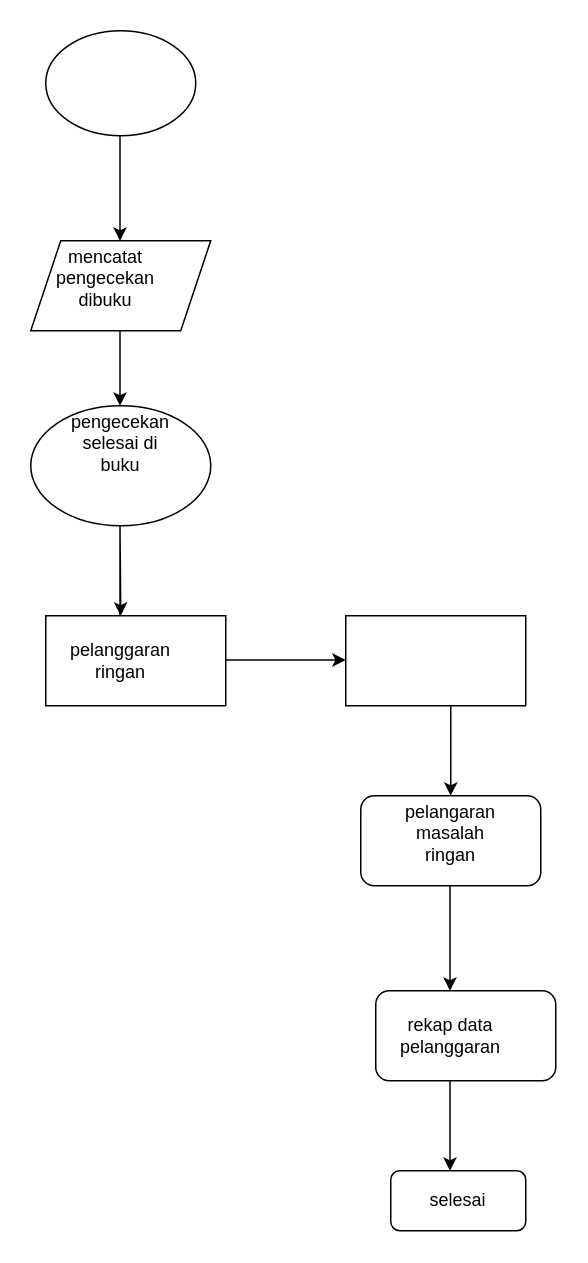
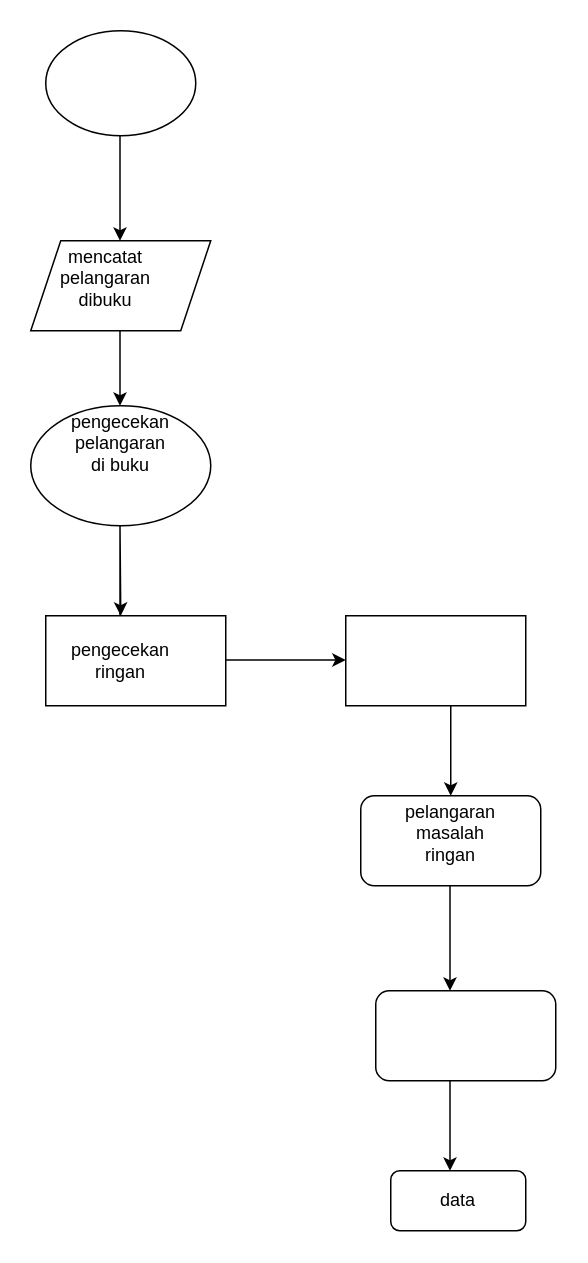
node "mencatat pengecekan dibuku": label "mencatat pengecekan dibuku" -> "mencatat pelangaran dibuku"
node "pengecekan selesai di buku": label "pengecekan selesai di buku" -> "pengecekan pelangaran di buku"
node "pelanggaran ringan": label "pelanggaran ringan" -> "pengecekan ringan"
node "rekap data pelanggaran": removed
node "selesai": label "selesai" -> "data"
